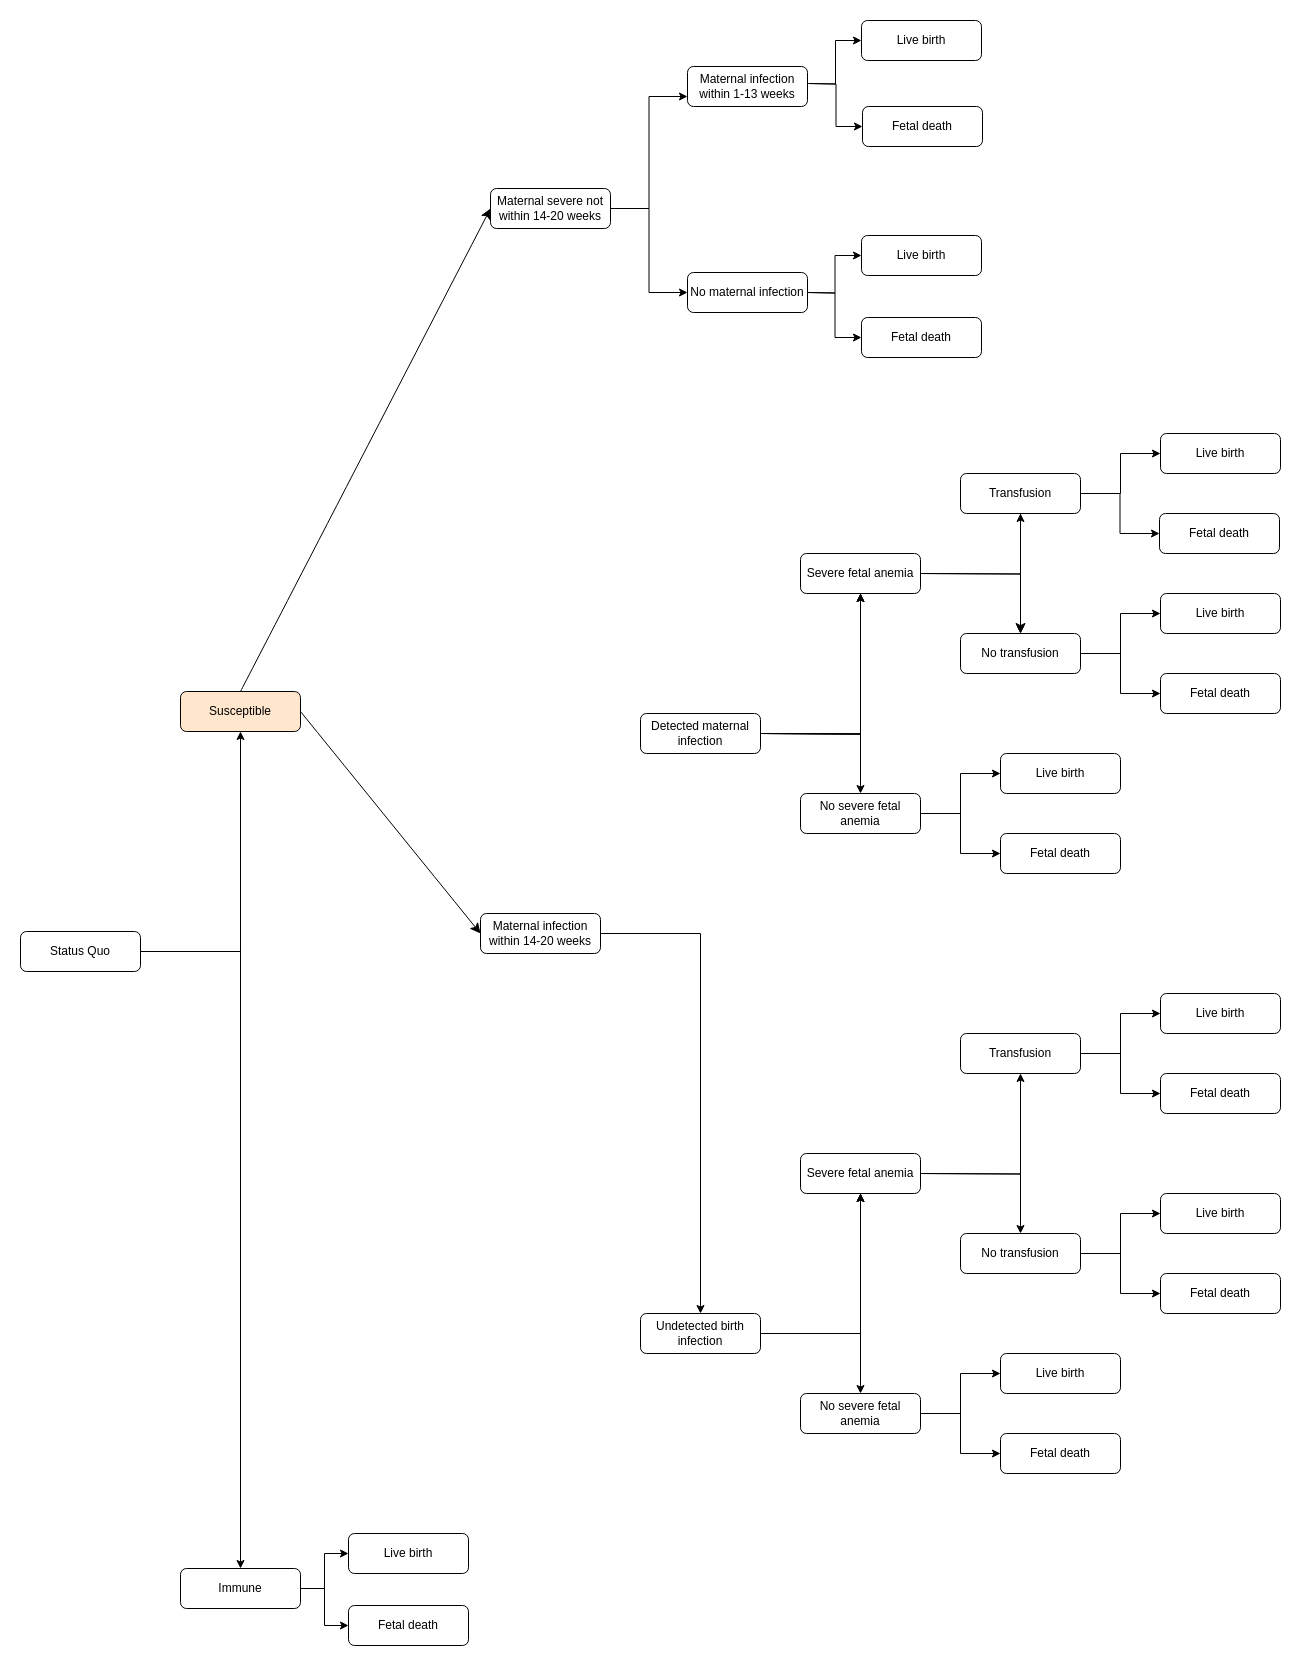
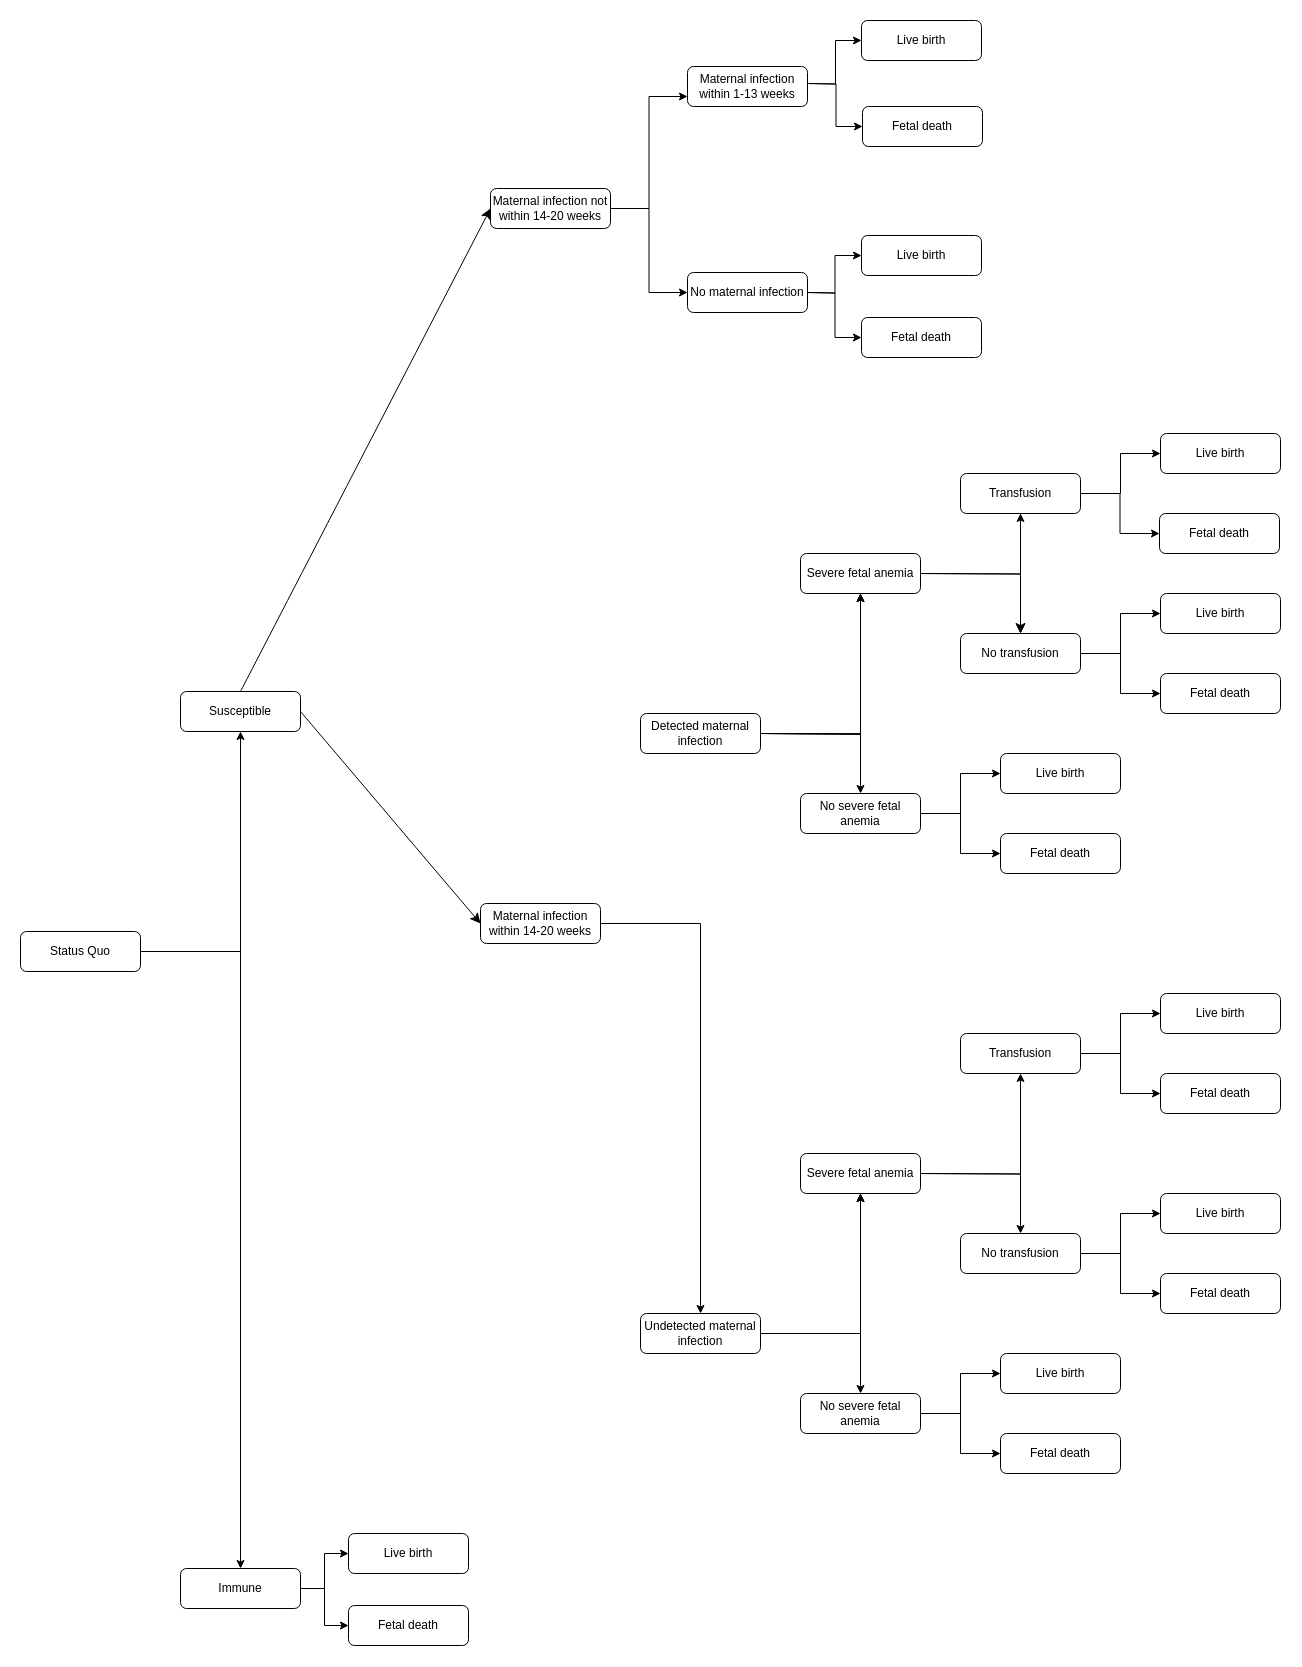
node "Maternal severe not within 14-20 weeks": label "Maternal severe not within 14-20 weeks" -> "Maternal infection not within 14-20 weeks"
node "Susceptible": fillcolor #ffe6cc -> #ffffff
node "Maternal infection within 14-20 weeks": moved (541, 934) -> (541, 924)
node "Undetected birth infection": label "Undetected birth infection" -> "Undetected maternal infection"
